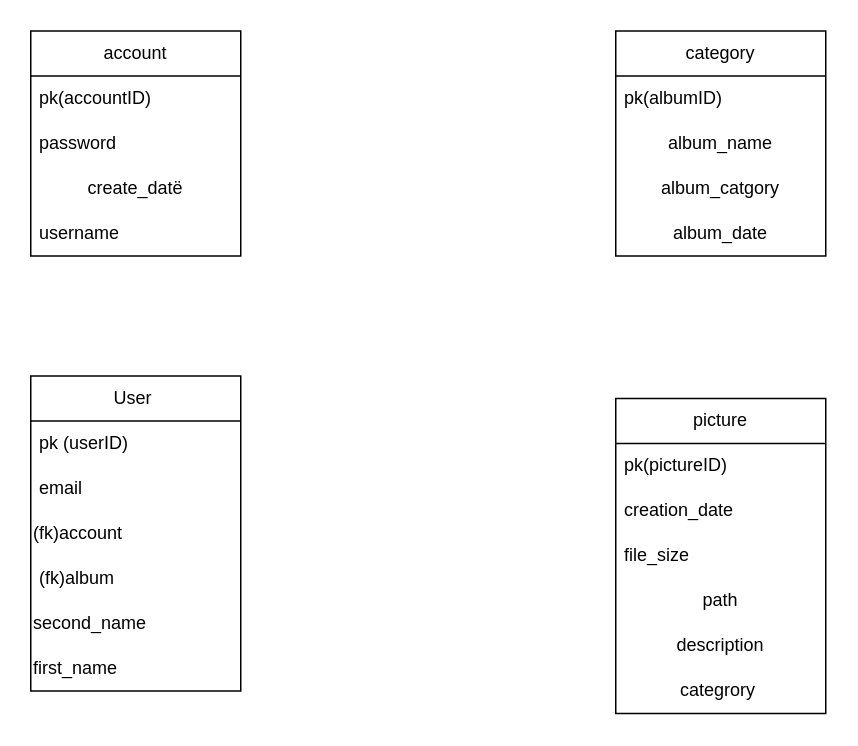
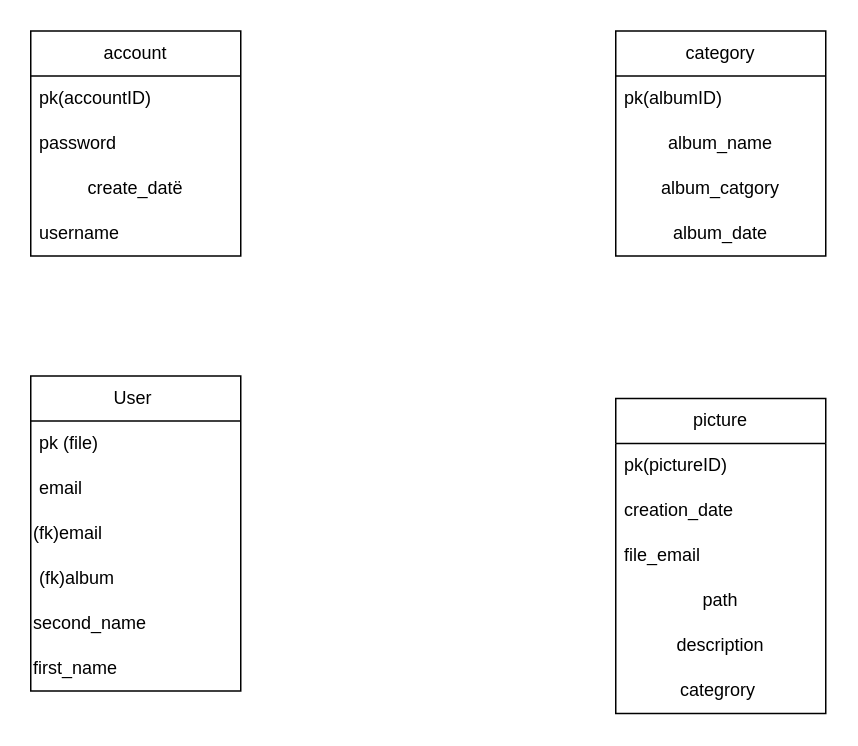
node "pk (userID)": label "pk (userID)" -> "pk (file)"
node "(fk)account": label "(fk)account" -> "(fk)email"
node "file_size": label "file_size" -> "file_email"
